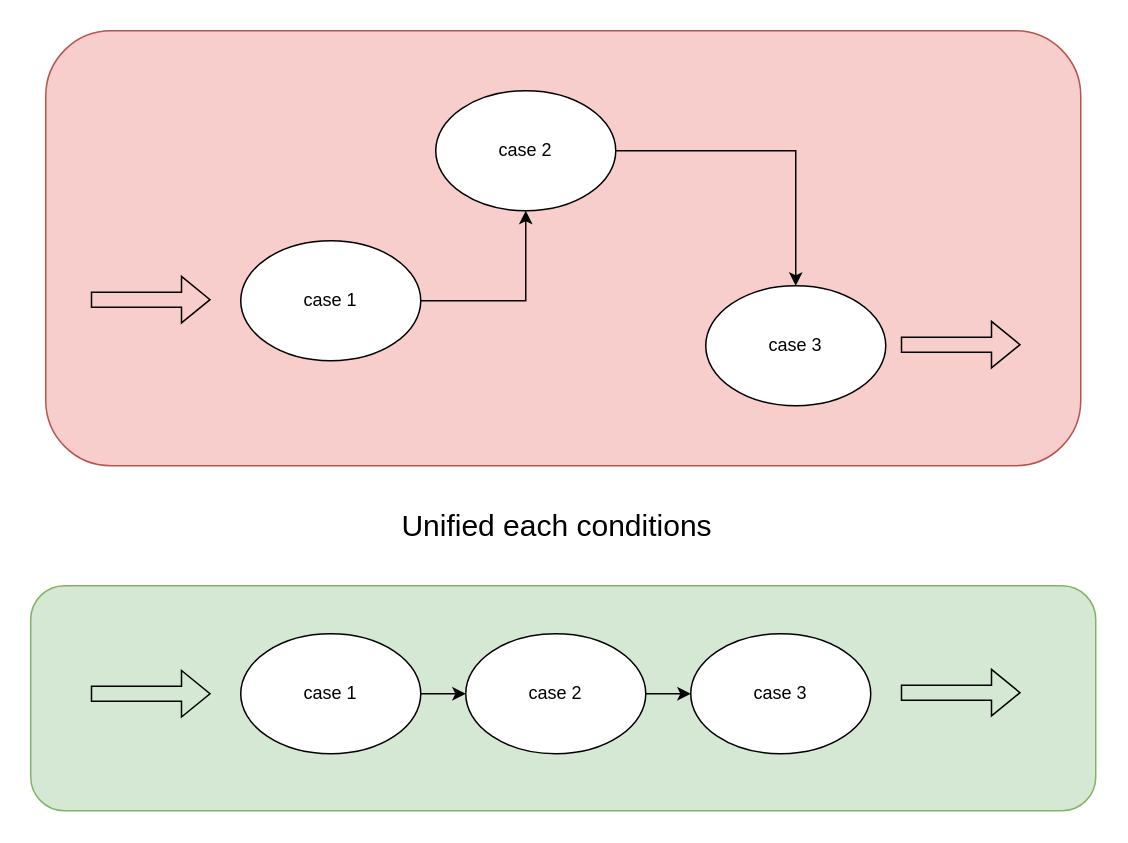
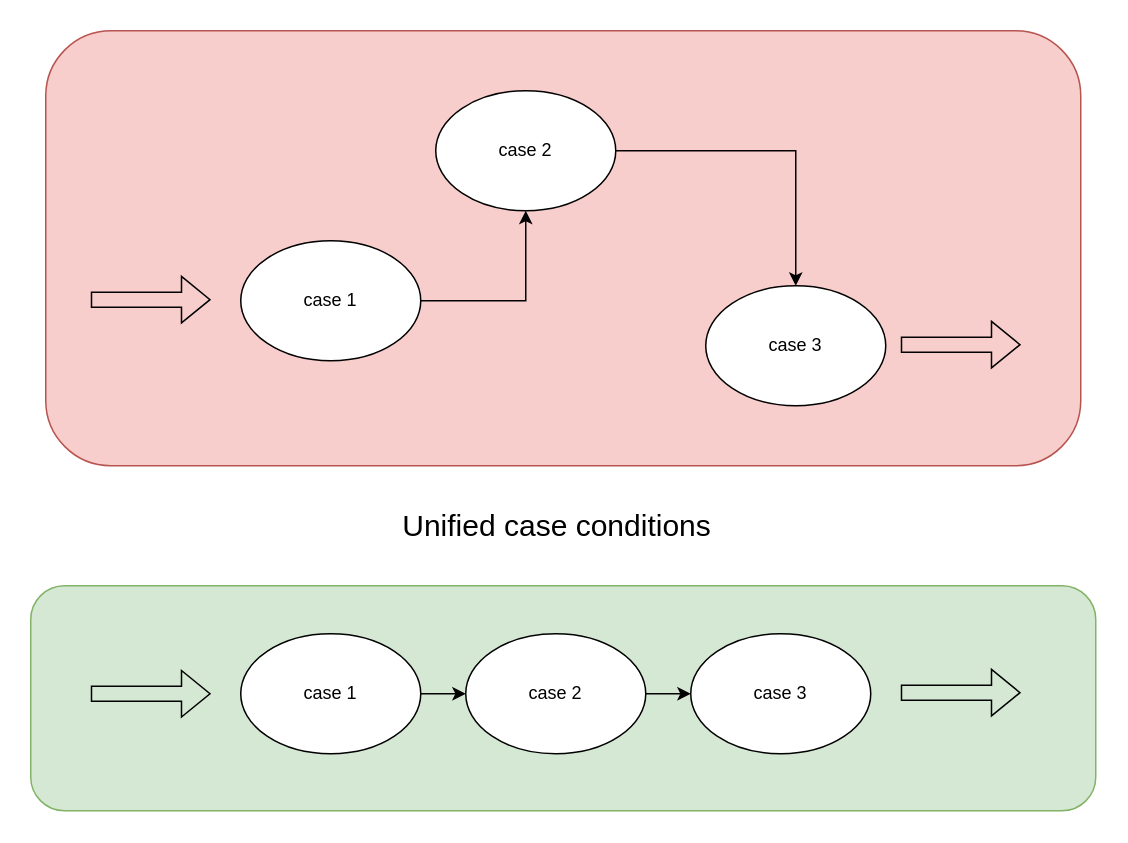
node "Unified each conditions": label "Unified each conditions" -> "Unified case conditions"
